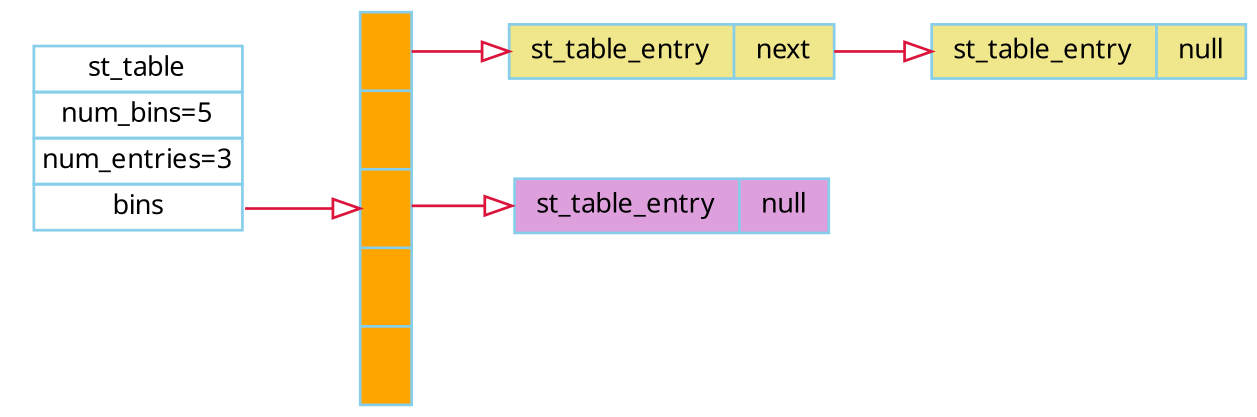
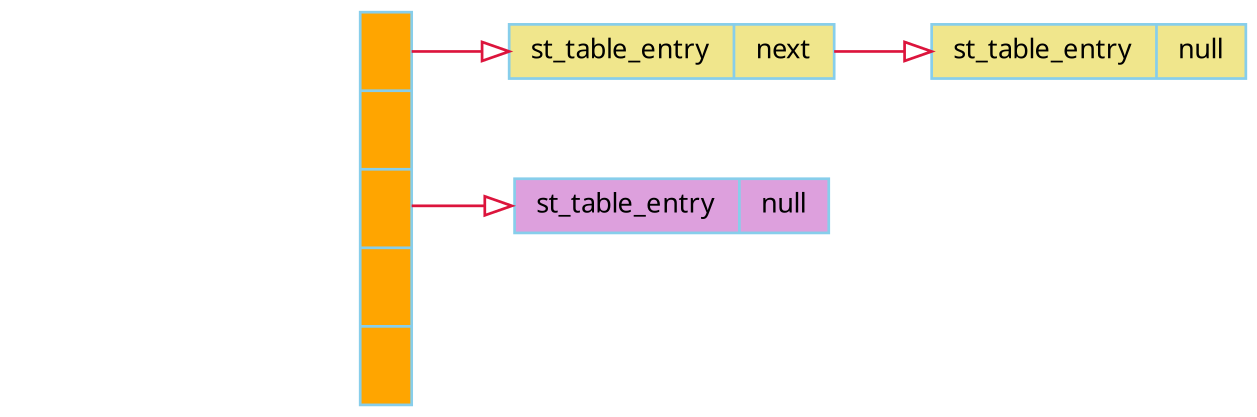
node "st_table": removed
